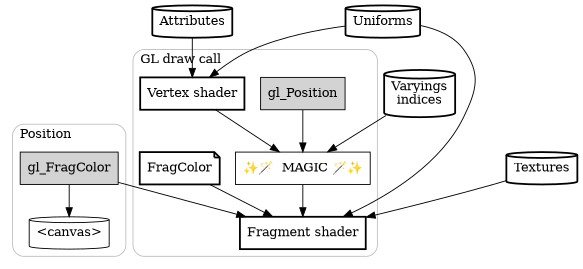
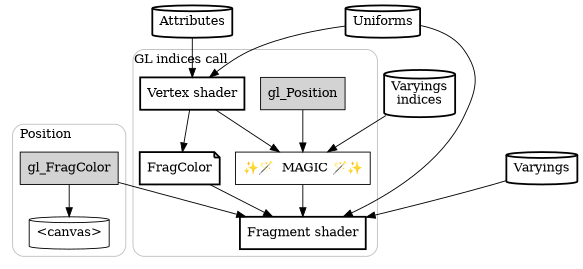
cluster "GL draw call": label "GL draw call" -> "GL indices call"
edge "Vertex shader" -> "FragColor": added
node "Textures": label "Textures" -> "Varyings"
